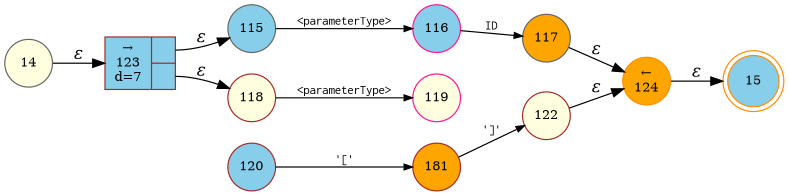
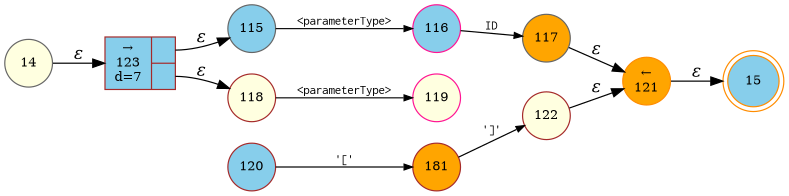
node "← 124": label "← 124" -> "← 121"
